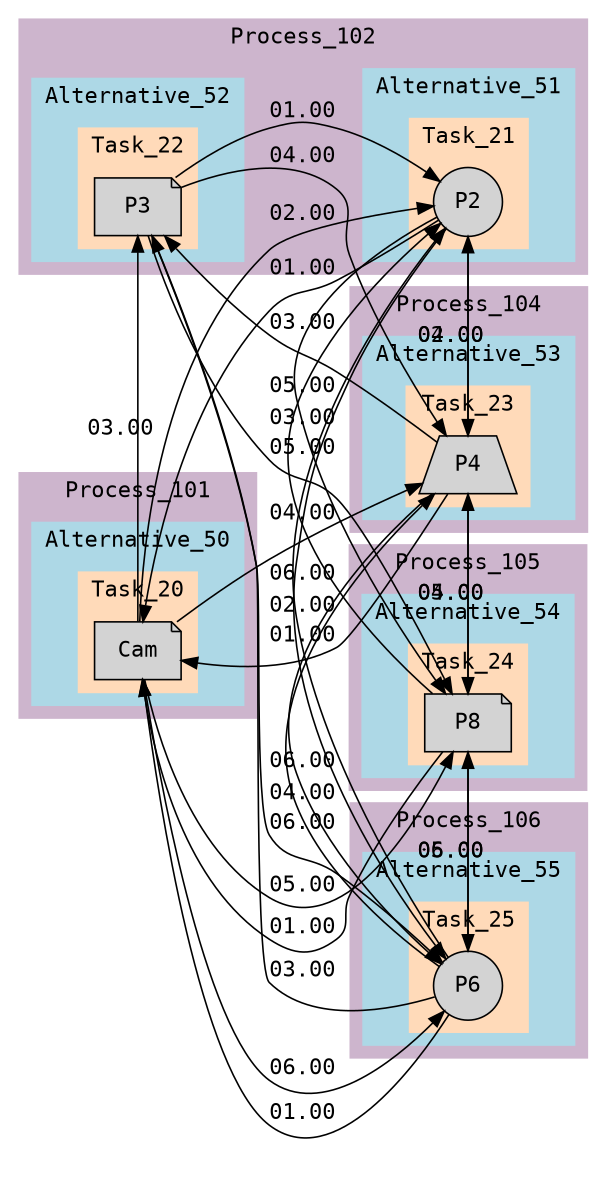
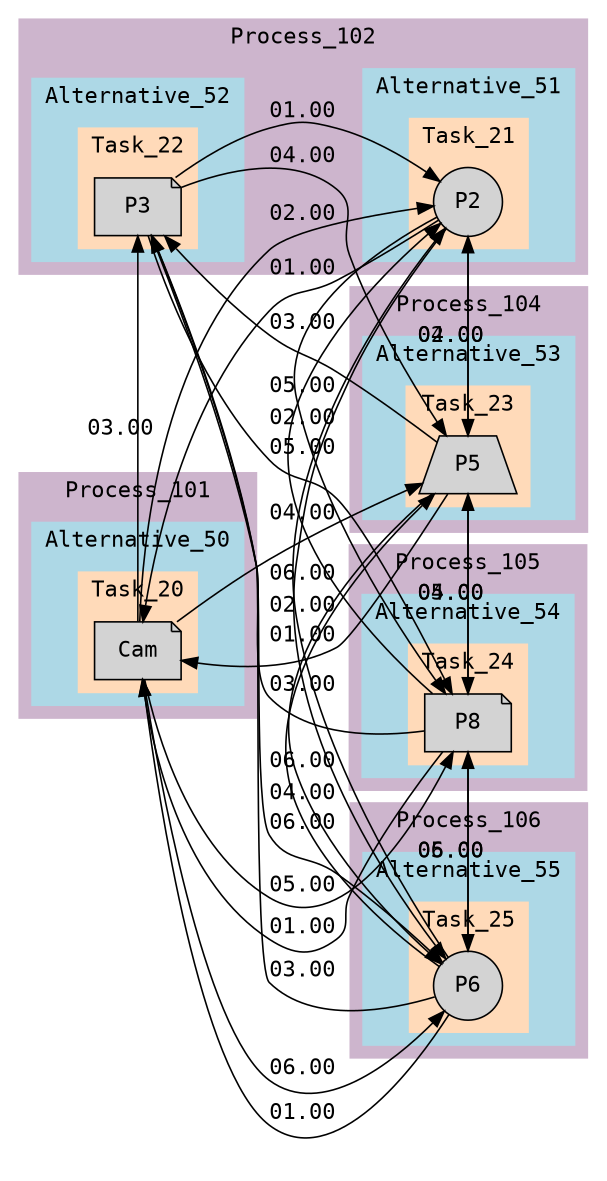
edge "P8" -> "P2": label "03.00" -> "02.00"
node "P4": label "P4" -> "P5"
edge "P8" -> "P3": added, label "03.00"
